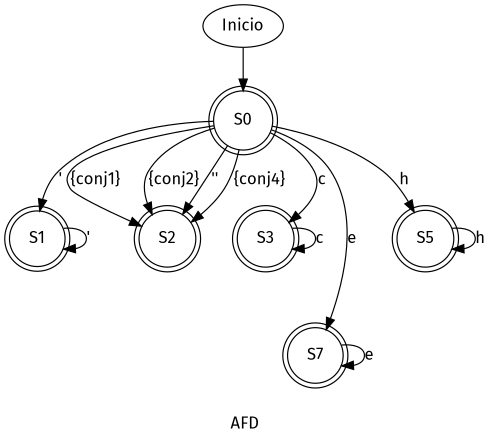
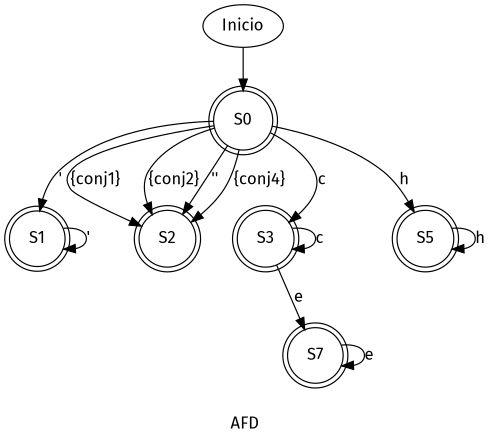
edge "S0" -> "S7": now "S3" -> "S7"
